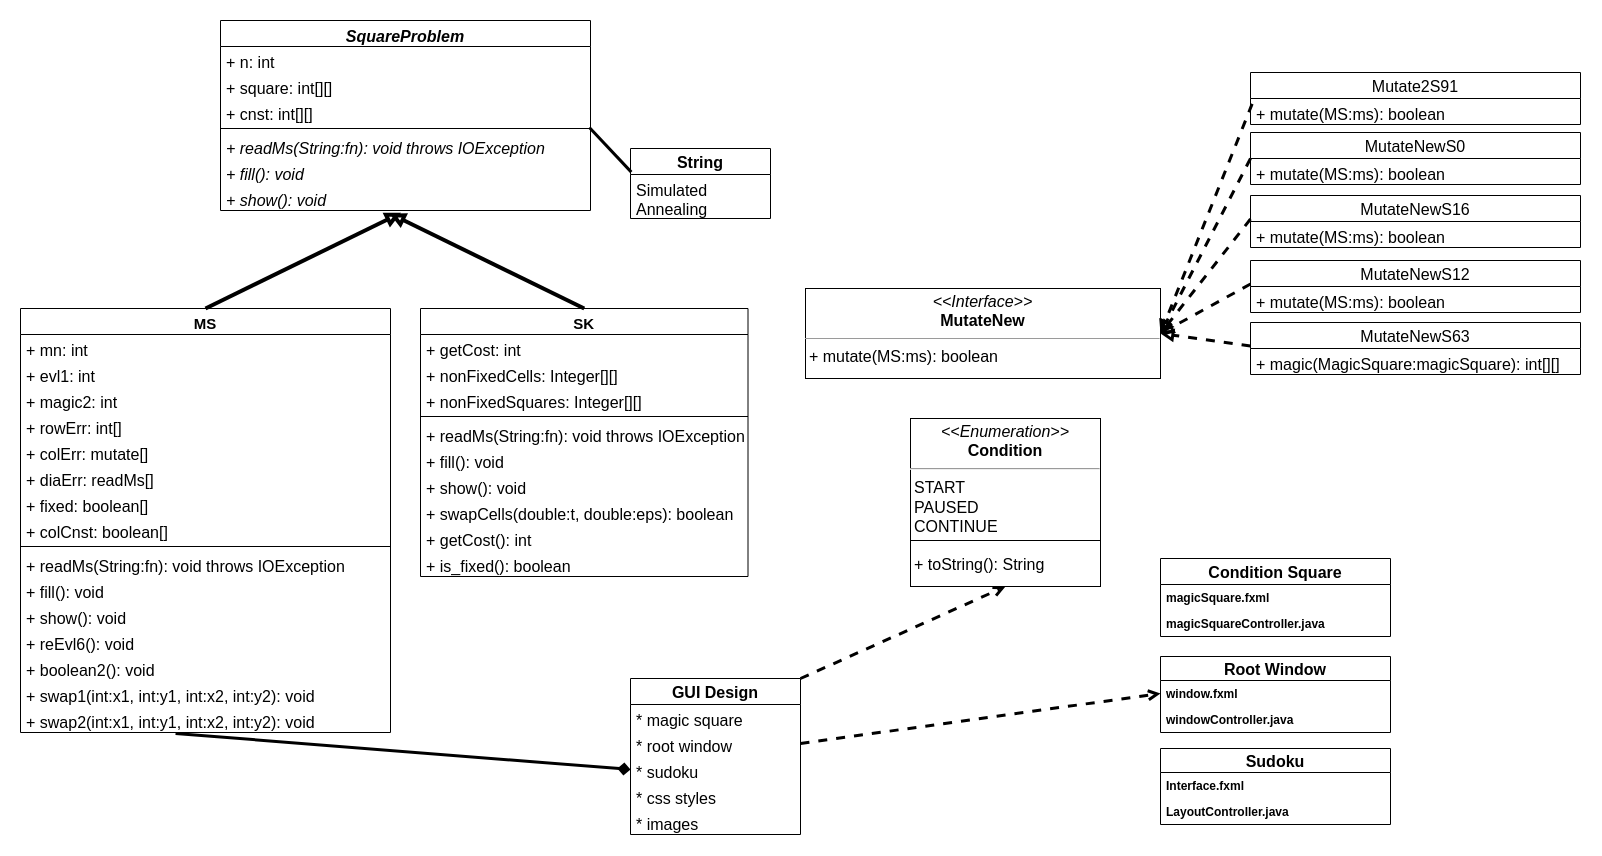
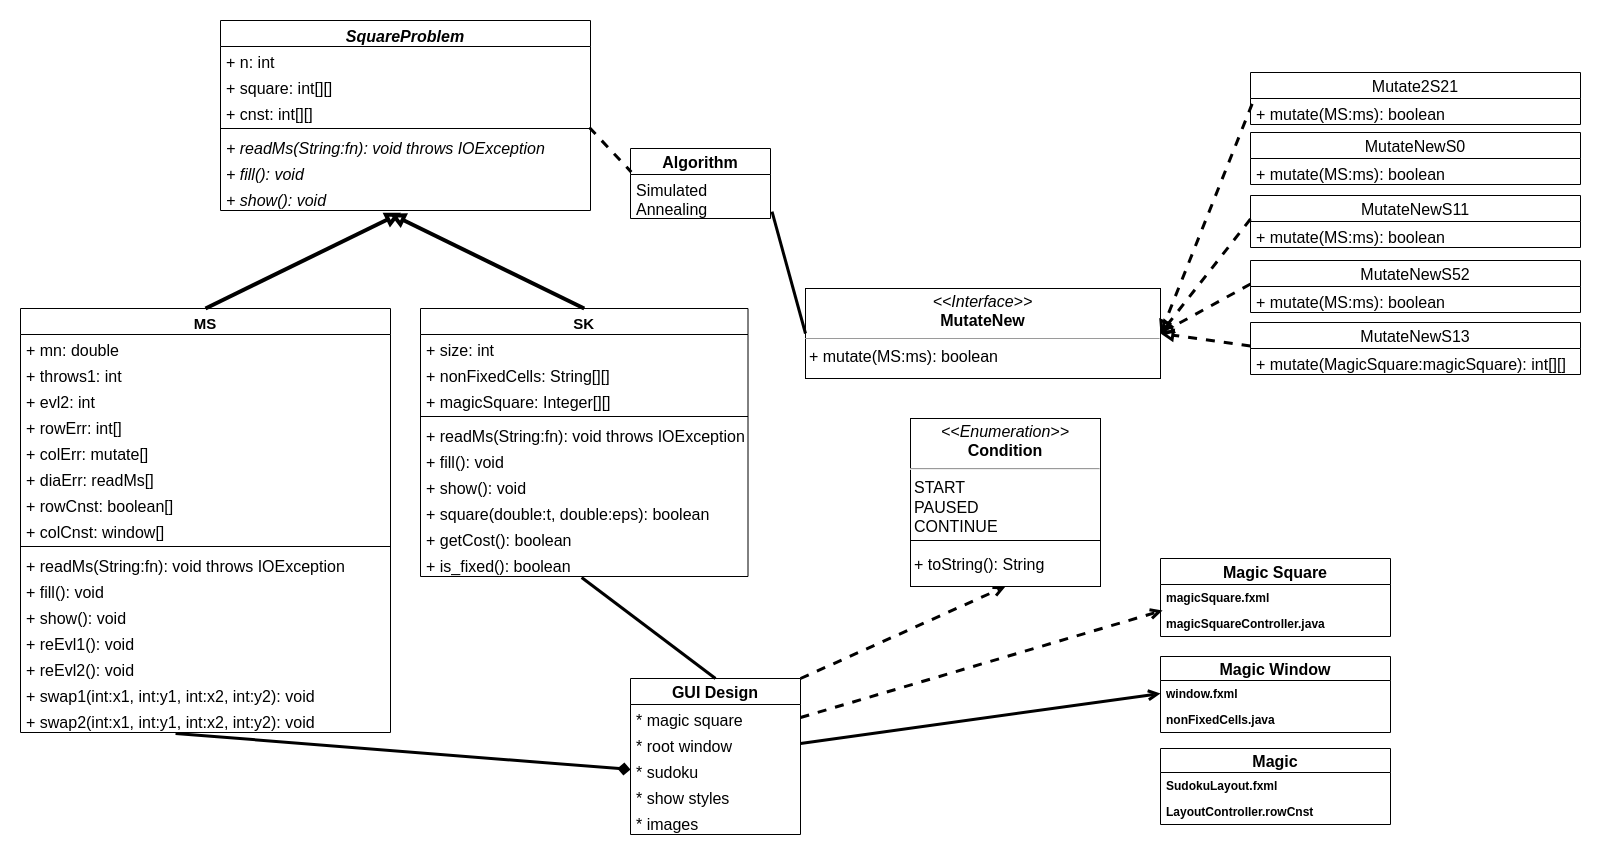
node "Mutate2S91": label "Mutate2S91" -> "Mutate2S21"
edge "+ cnst: int[][]" -- "Simulated Annealing": style solid -> dashed
node "String": label "String" -> "Algorithm"
node "MutateNewS16": label "MutateNewS16" -> "MutateNewS11"
edge "MutateNewS0" -> "<<Interface>> MutateNew + mutate(MS:ms): boolean": removed
edge "Simulated Annealing" -- "<<Interface>> MutateNew + mutate(MS:ms): boolean": added
node "MutateNewS12": label "MutateNewS12" -> "MutateNewS52"
node "MutateNewS63": label "MutateNewS63" -> "MutateNewS13"
node "+ mn: int": label "+ mn: int" -> "+ mn: double"
node "+ getCost: int": label "+ getCost: int" -> "+ size: int"
node "+ magic(MagicSquare:magicSquare): int[][]": label "+ magic(MagicSquare:magicSquare): int[][]" -> "+ mutate(MagicSquare:magicSquare): int[][]"
node "+ evl1: int": label "+ evl1: int" -> "+ throws1: int"
node "+ nonFixedCells: Integer[][]": label "+ nonFixedCells: Integer[][]" -> "+ nonFixedCells: String[][]"
node "+ magic2: int": label "+ magic2: int" -> "+ evl2: int"
node "+ nonFixedSquares: Integer[][]": label "+ nonFixedSquares: Integer[][]" -> "+ magicSquare: Integer[][]"
node "+ fixed: boolean[]": label "+ fixed: boolean[]" -> "+ rowCnst: boolean[]"
node "+ swapCells(double:t, double:eps): boolean": label "+ swapCells(double:t, double:eps): boolean" -> "+ square(double:t, double:eps): boolean"
node "+ colCnst: boolean[]": label "+ colCnst: boolean[]" -> "+ colCnst: window[]"
node "+ getCost(): int": label "+ getCost(): int" -> "+ getCost(): boolean"
node "Condition Square": label "Condition Square" -> "Magic Square"
edge "+ is_fixed(): boolean" -- "GUI Design": added
node "+ reEvl6(): void": label "+ reEvl6(): void" -> "+ reEvl1(): void"
edge "* magic square" -> "magicSquare.fxml": added
node "Root Window": label "Root Window" -> "Magic Window"
node "+ boolean2(): void": label "+ boolean2(): void" -> "+ reEvl2(): void"
edge "* root window" -> "window.fxml": style dashed -> solid
node "windowController.java": label "windowController.java" -> "nonFixedCells.java"
node "Sudoku": label "Sudoku" -> "Magic"
node "Interface.fxml": label "Interface.fxml" -> "SudokuLayout.fxml"
node "* css styles": label "* css styles" -> "* show styles"
node "LayoutController.java": label "LayoutController.java" -> "LayoutController.rowCnst"
